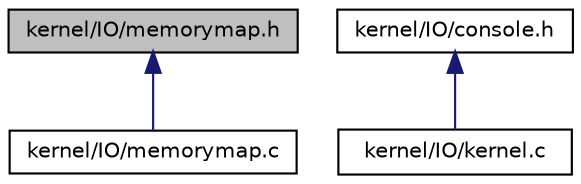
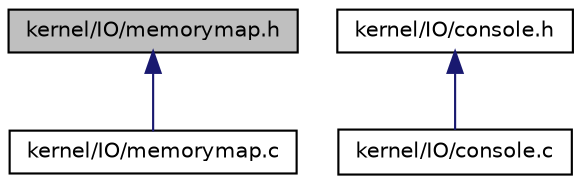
node "kernel/IO/kernel.c": label "kernel/IO/kernel.c" -> "kernel/IO/console.c"
